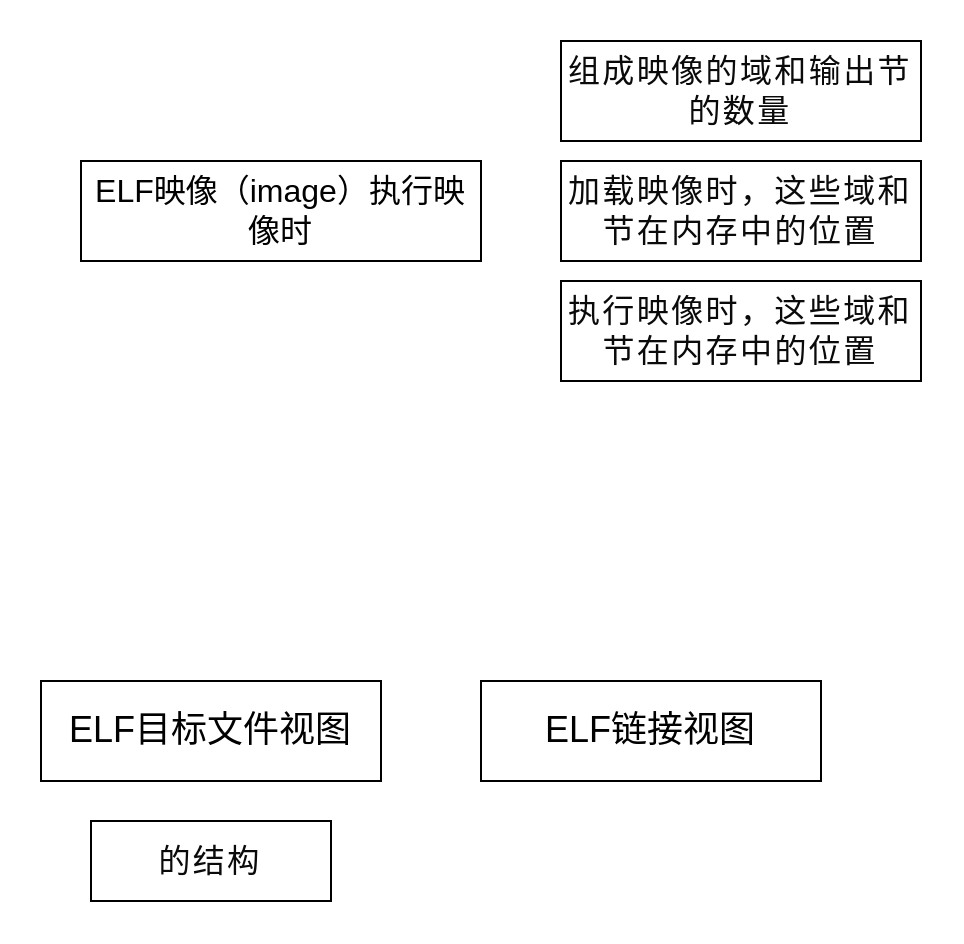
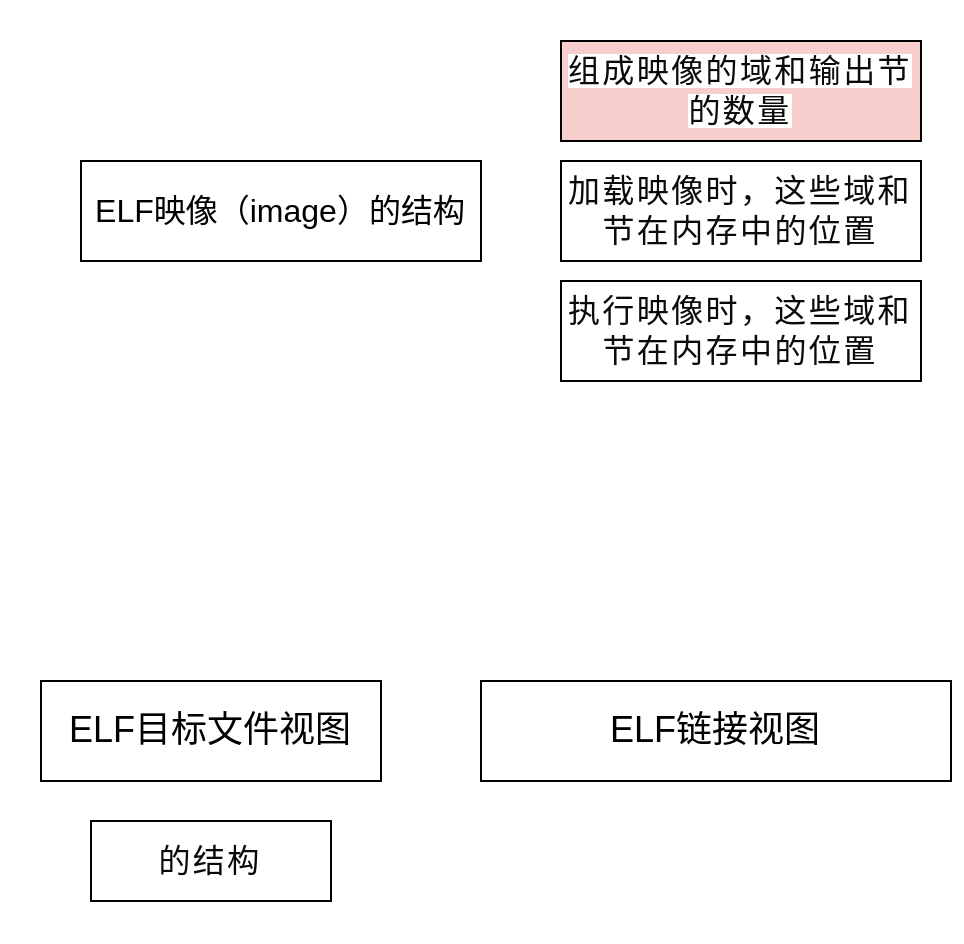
node "组成映像的域和输出节的数量": fillcolor #ffffff -> #f8cecc
node "ELF映像（image）执行映像时": label "ELF映像（image）执行映像时" -> "ELF映像（image）的结构"
node "ELF链接视图": size 340x100 -> 470x100
